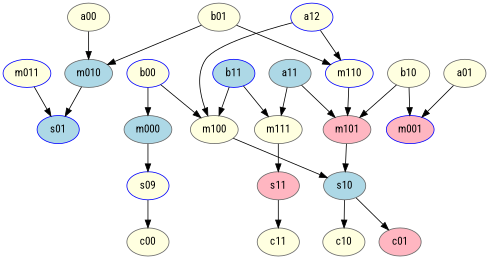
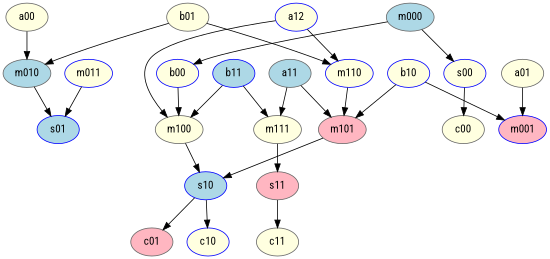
node "b10": color gray40 -> blue
edge "b00" -> "m000": reversed
node "s09": label "s09" -> "s00"
node "s10": color gray40 -> blue
node "c10": color gray40 -> blue
